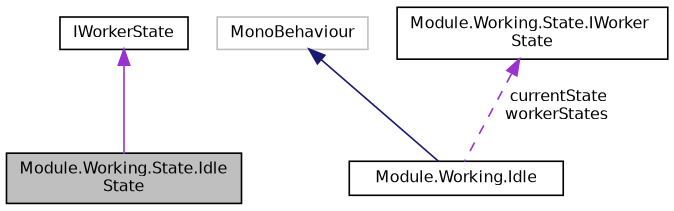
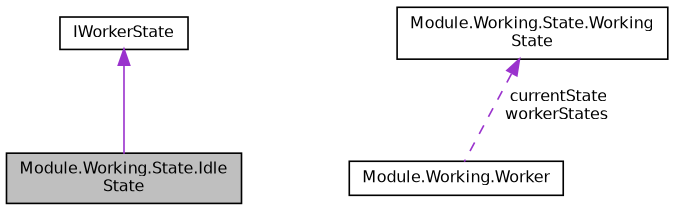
node "MonoBehaviour": removed
node "Module.Working.State.IWorker State": label "Module.Working.State.IWorker State" -> "Module.Working.State.Working State"
node "Module.Working.Idle": label "Module.Working.Idle" -> "Module.Working.Worker"
